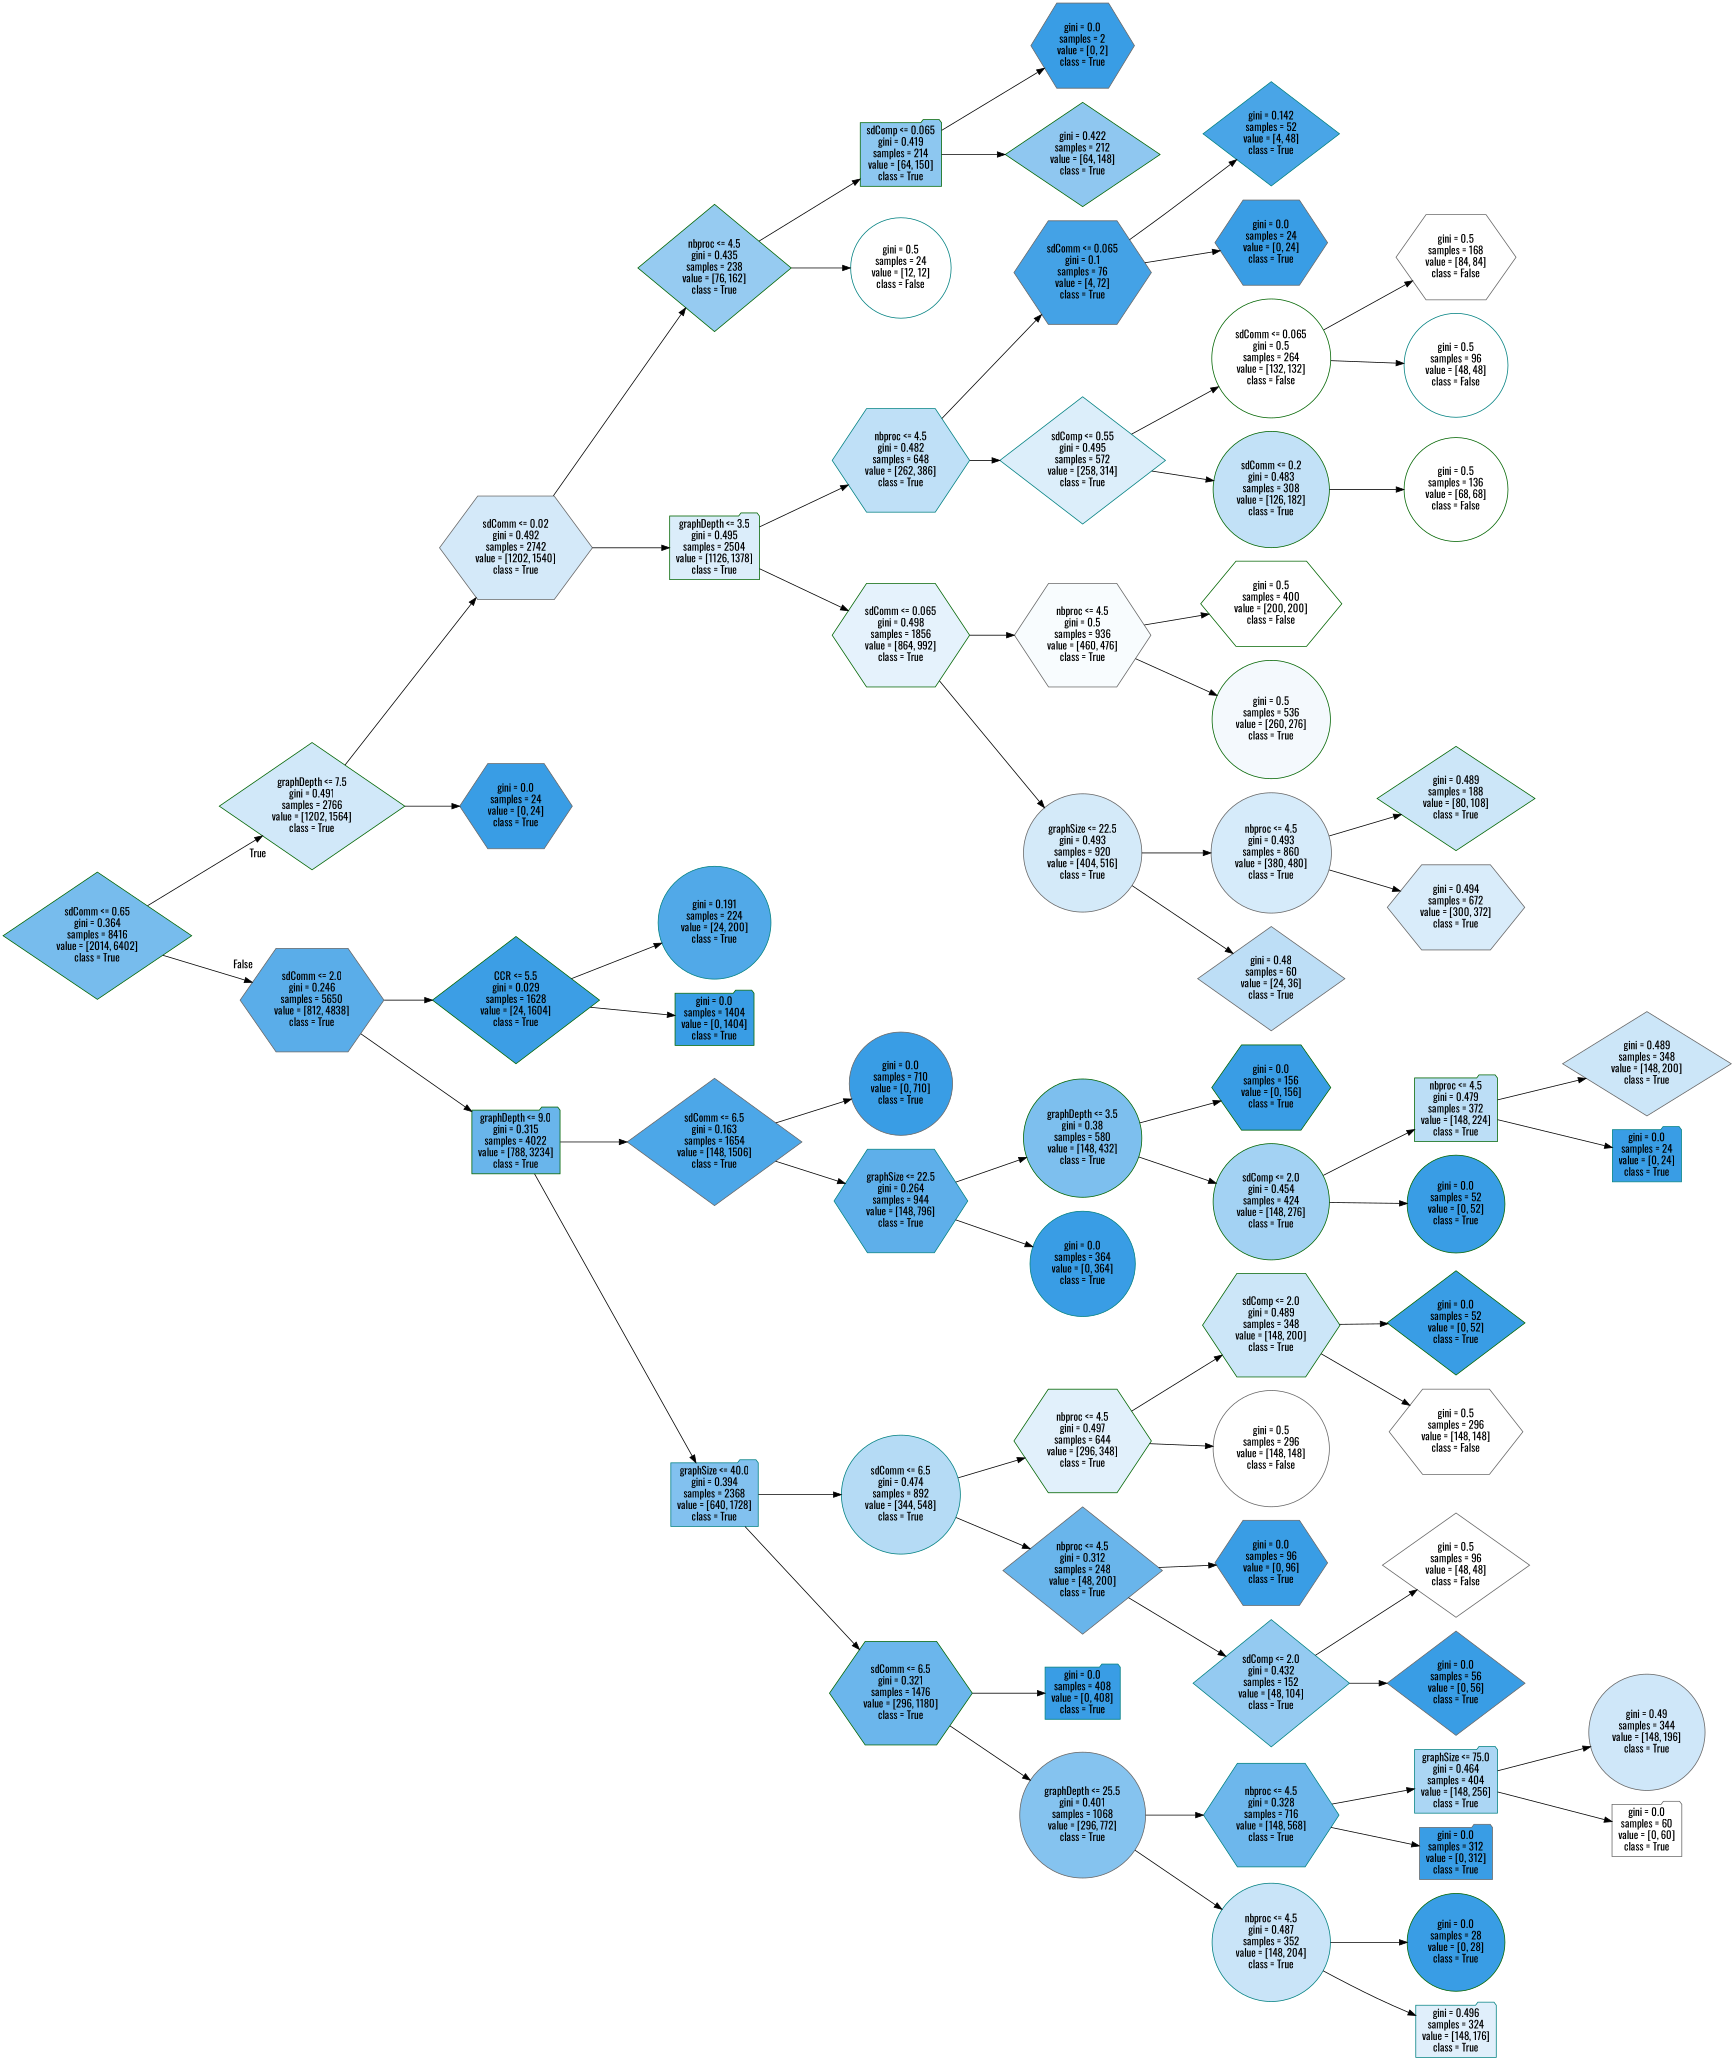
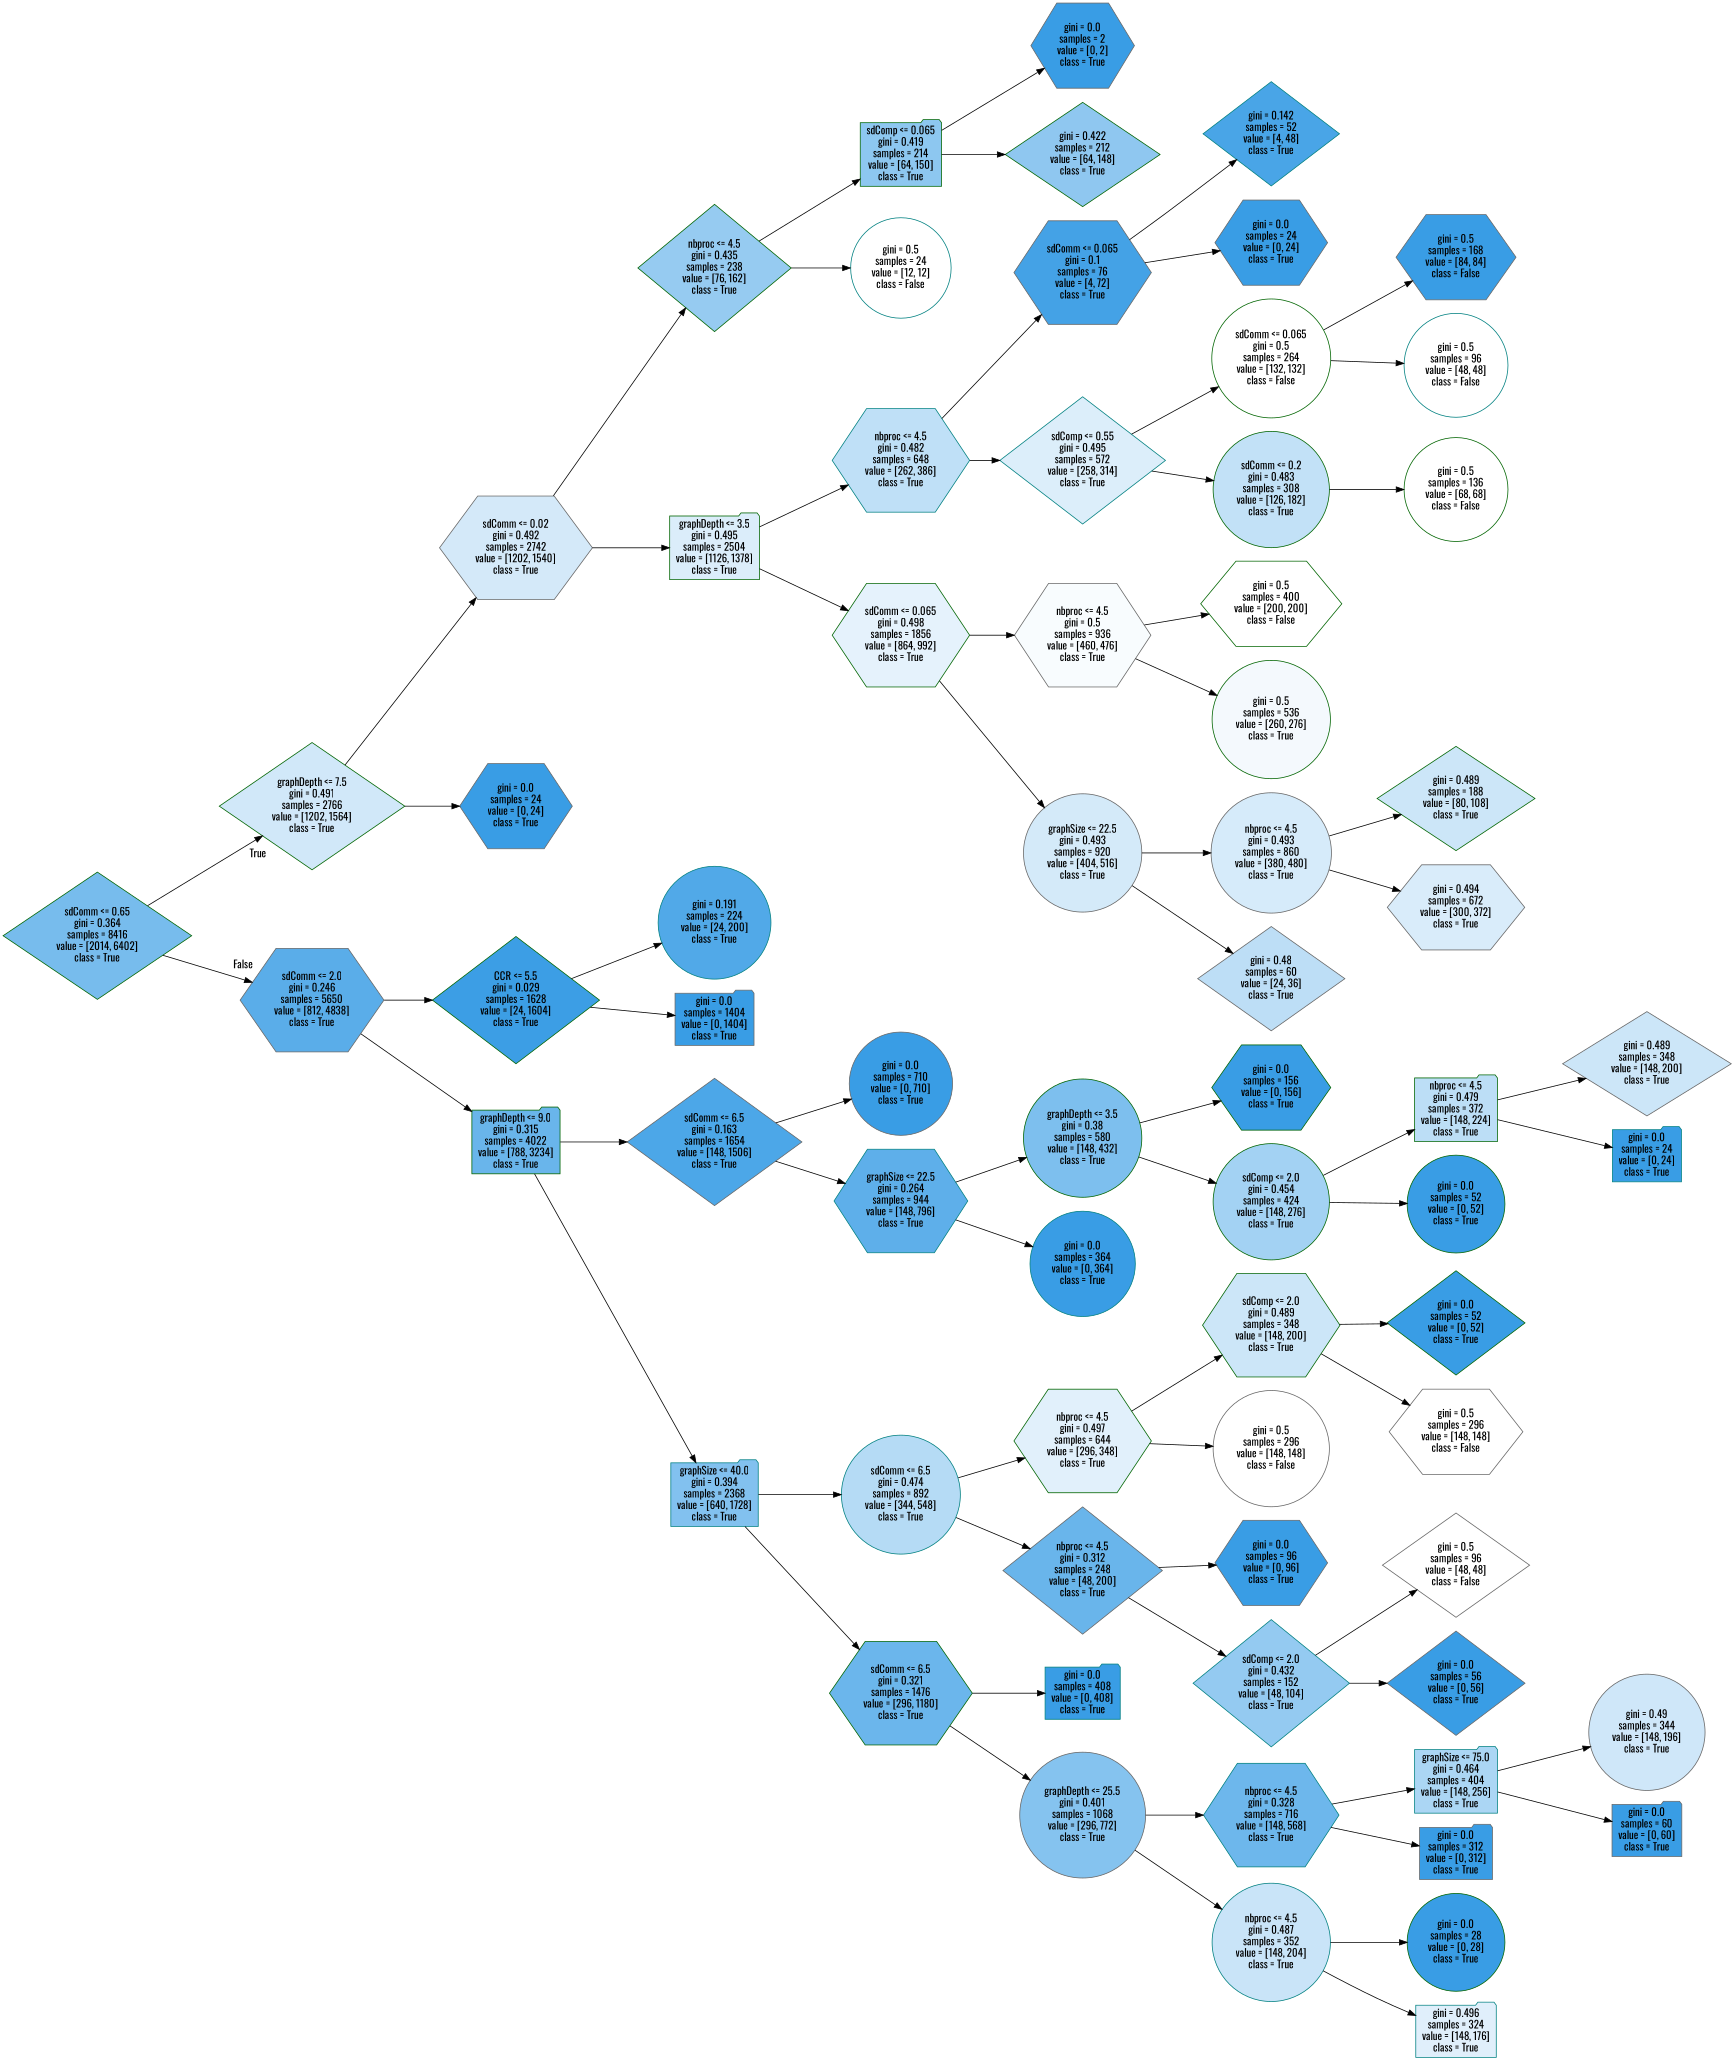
node "gini = 0.5 samples = 168 value = [84, 84] class = False": fillcolor #ffffff -> #399de5
node "gini = 0.0 samples = 1404 value = [0, 1404] class = True": color darkgreen -> gray40
node "gini = 0.0 samples = 60 value = [0, 60] class = True": fillcolor #ffffff -> #399de5
